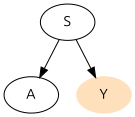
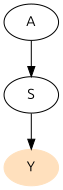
edge "S" -> "A": reversed
